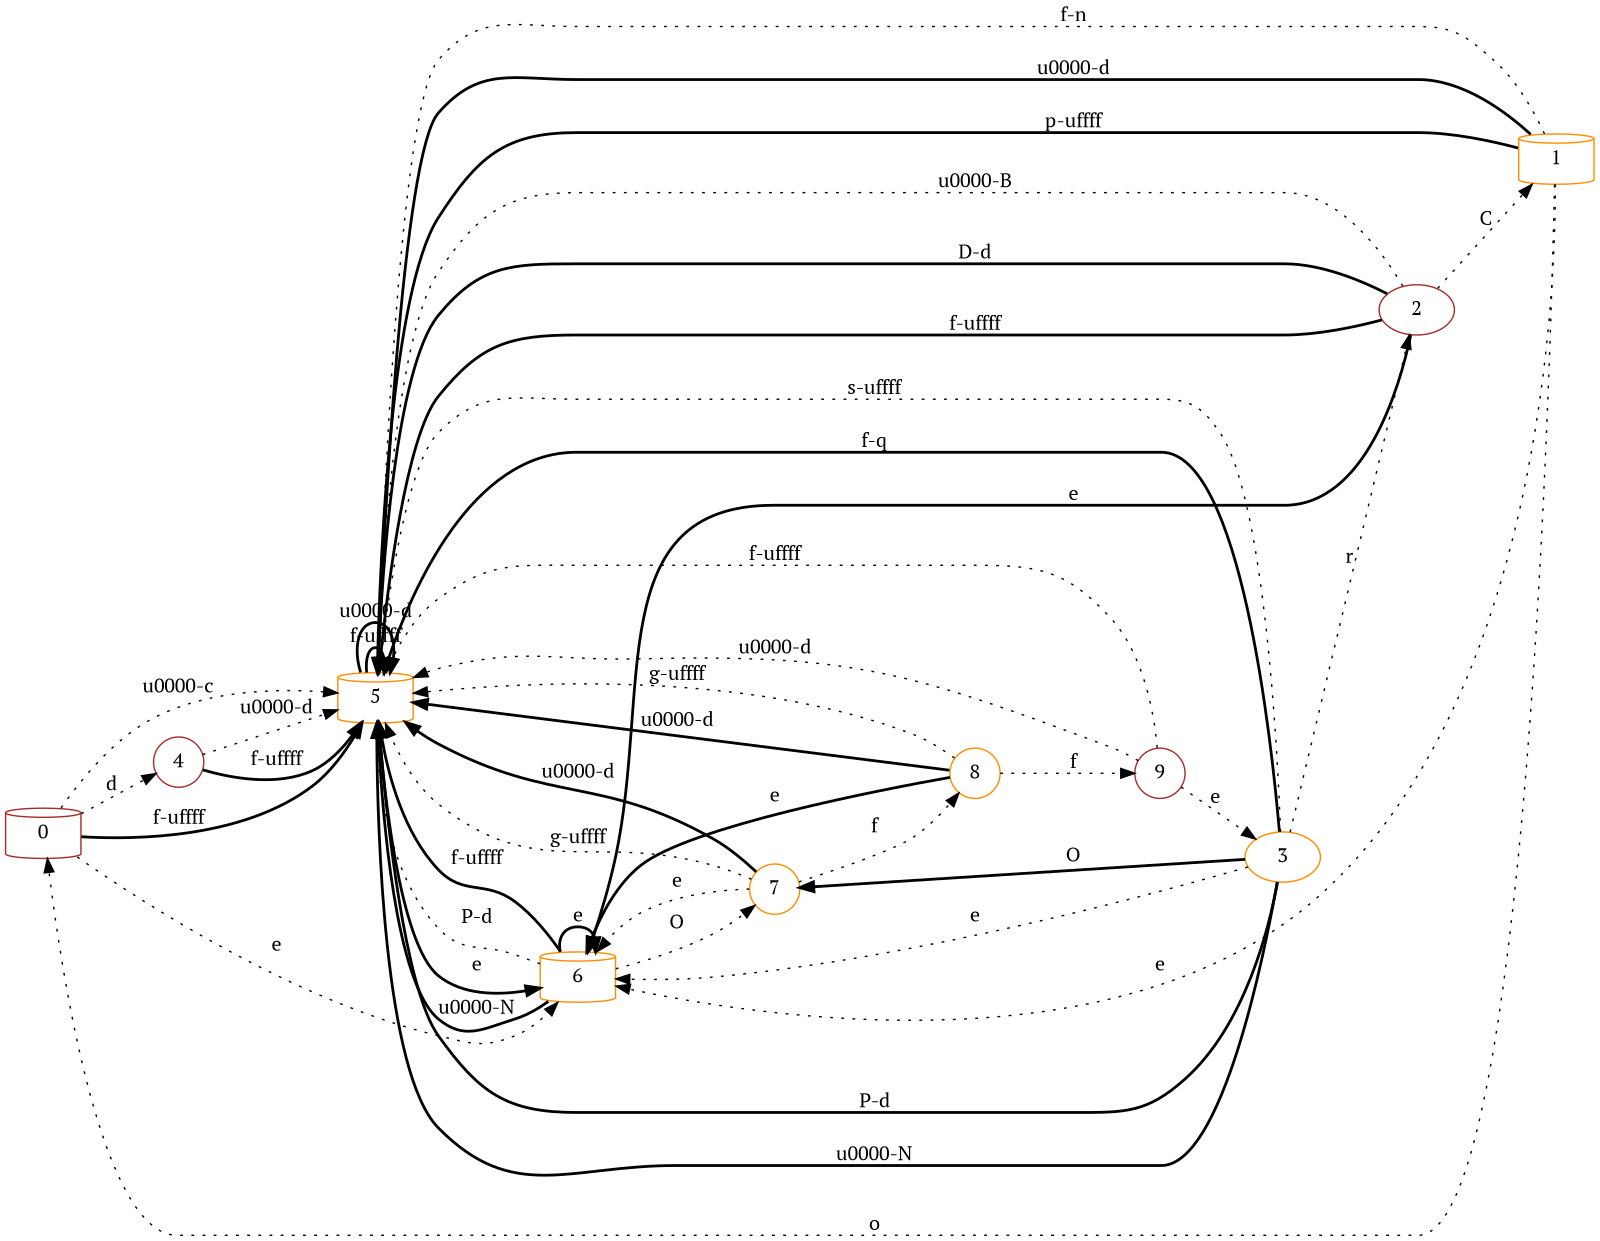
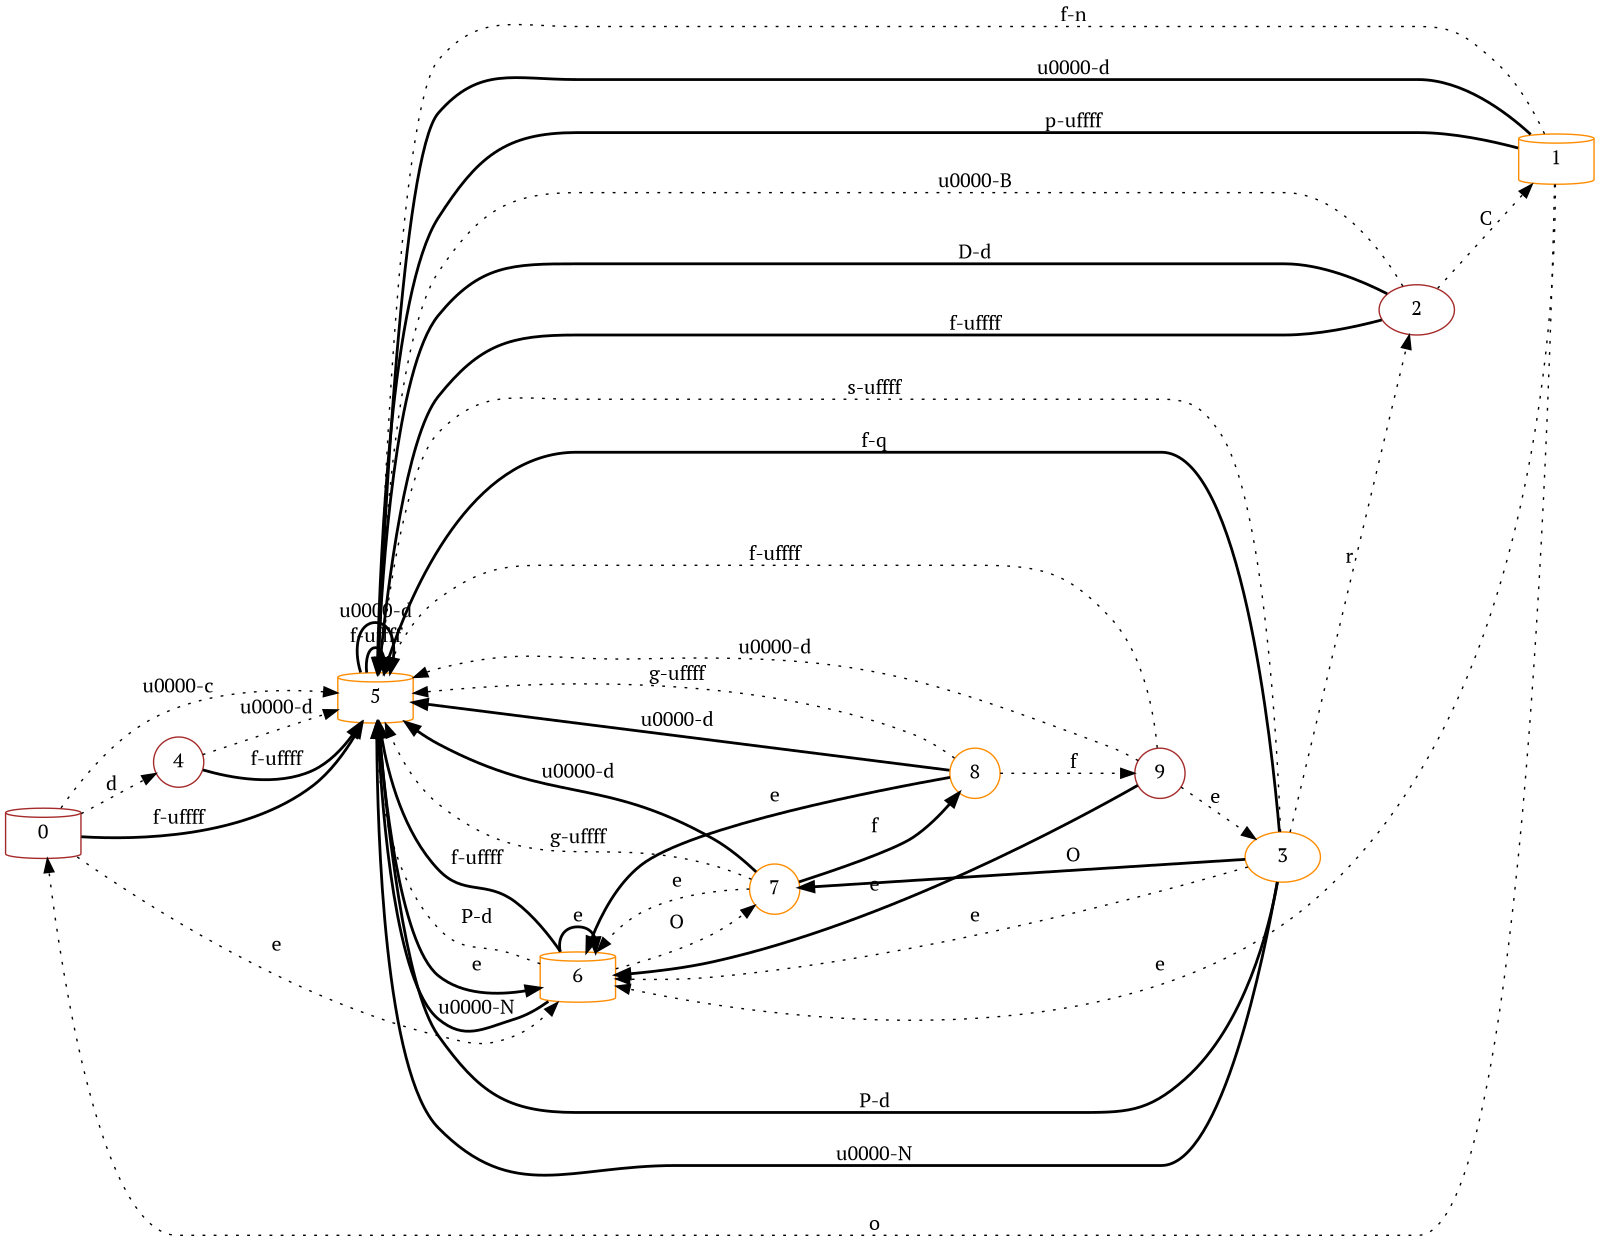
edge "2" -> "6": now "9" -> "6"
edge "7" -> "8": style dotted -> bold
